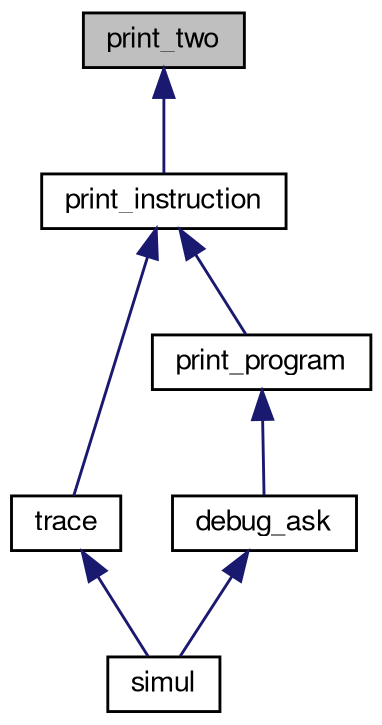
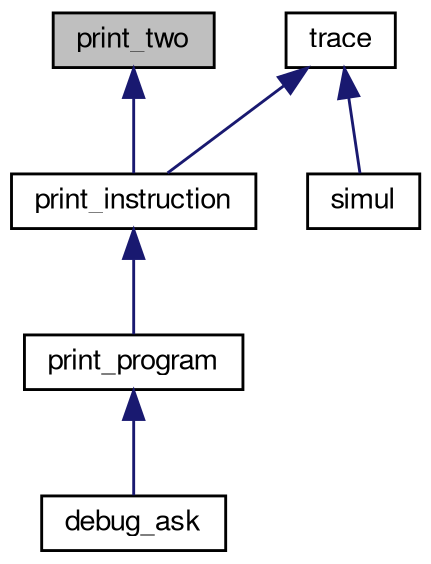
edge "trace" -> "print_instruction": reversed
edge "simul" -> "debug_ask": removed
